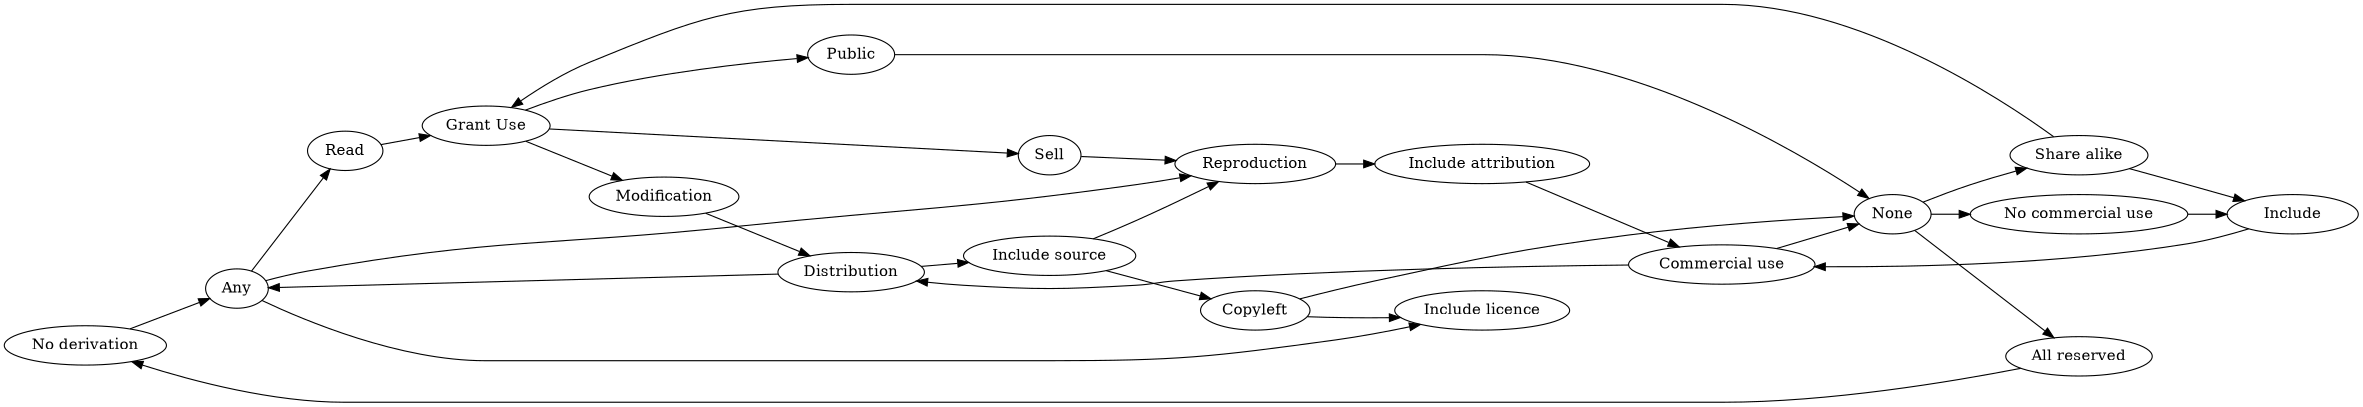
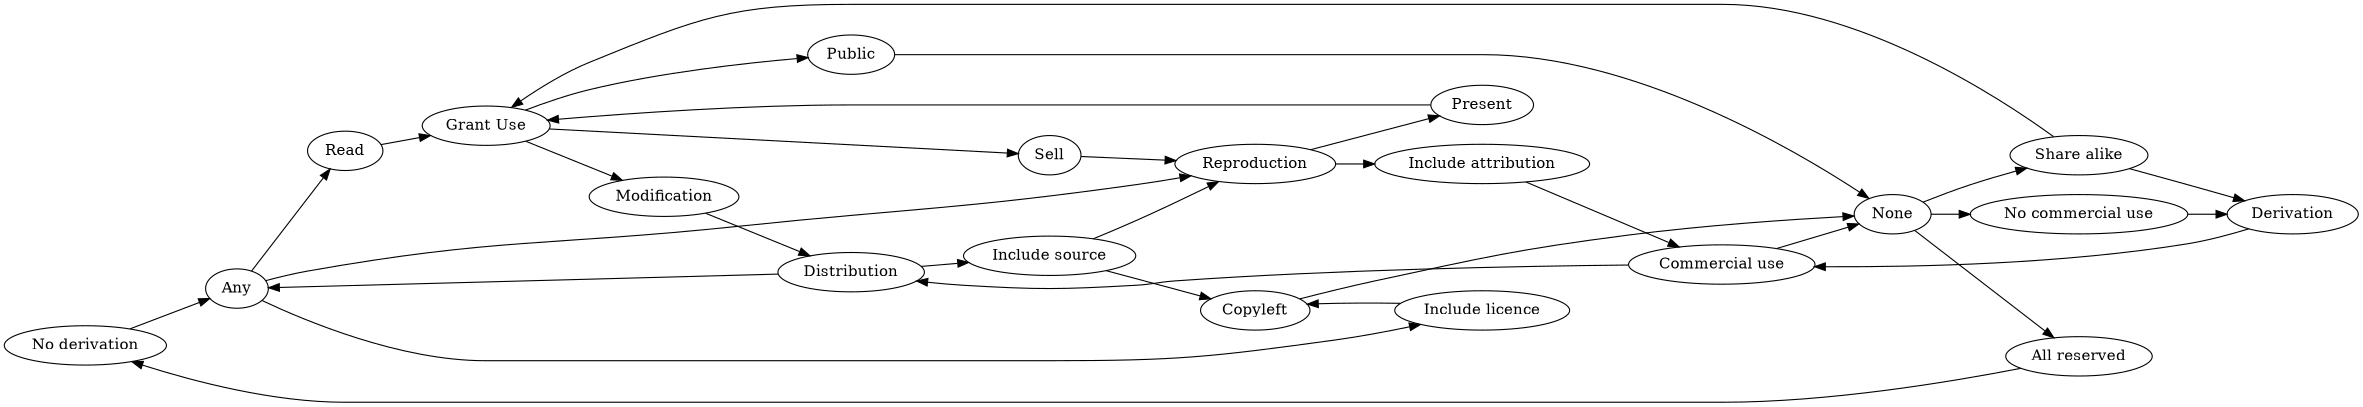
node "Present": added
node "Include": label "Include" -> "Derivation"
edge "Copyleft" -> "Include licence": reversed
